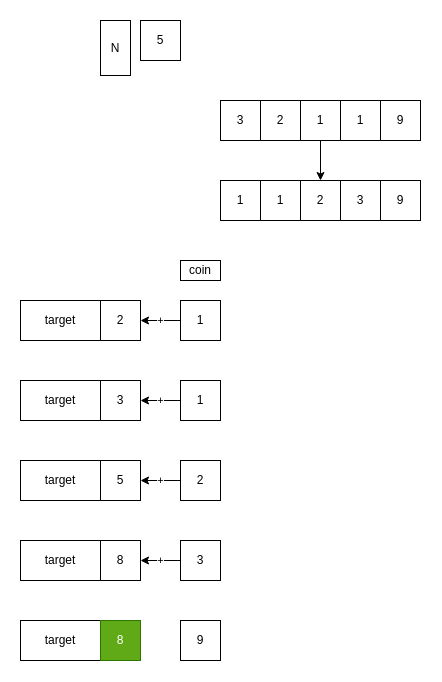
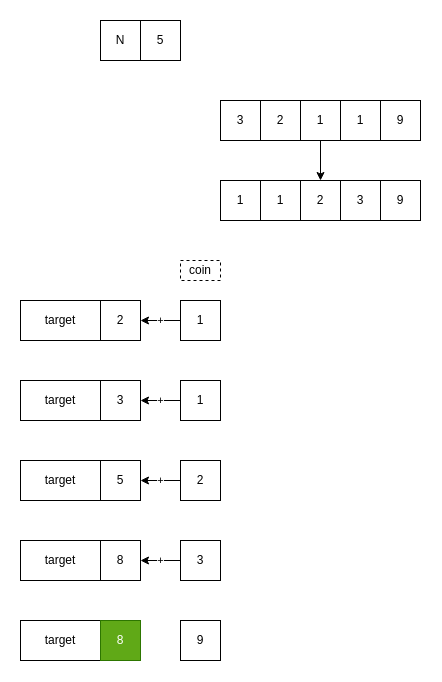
node "N": size 30x55 -> 40x40
node "coin": style solid -> dashed
